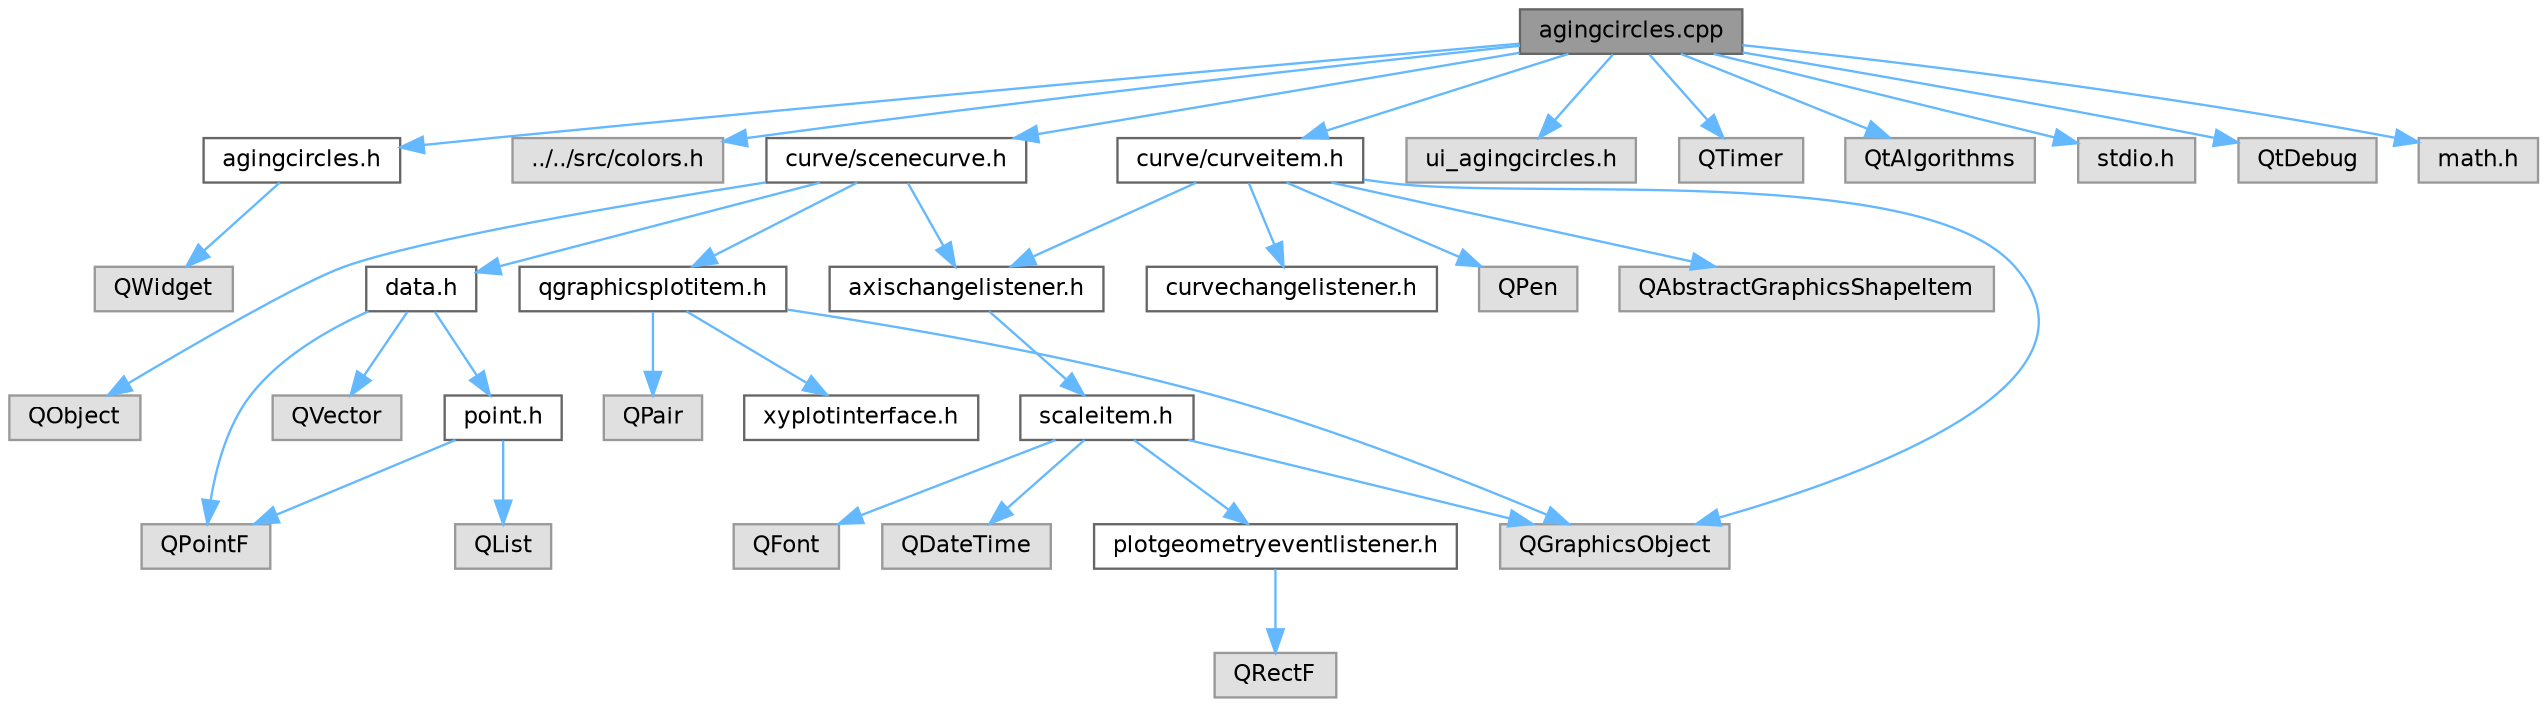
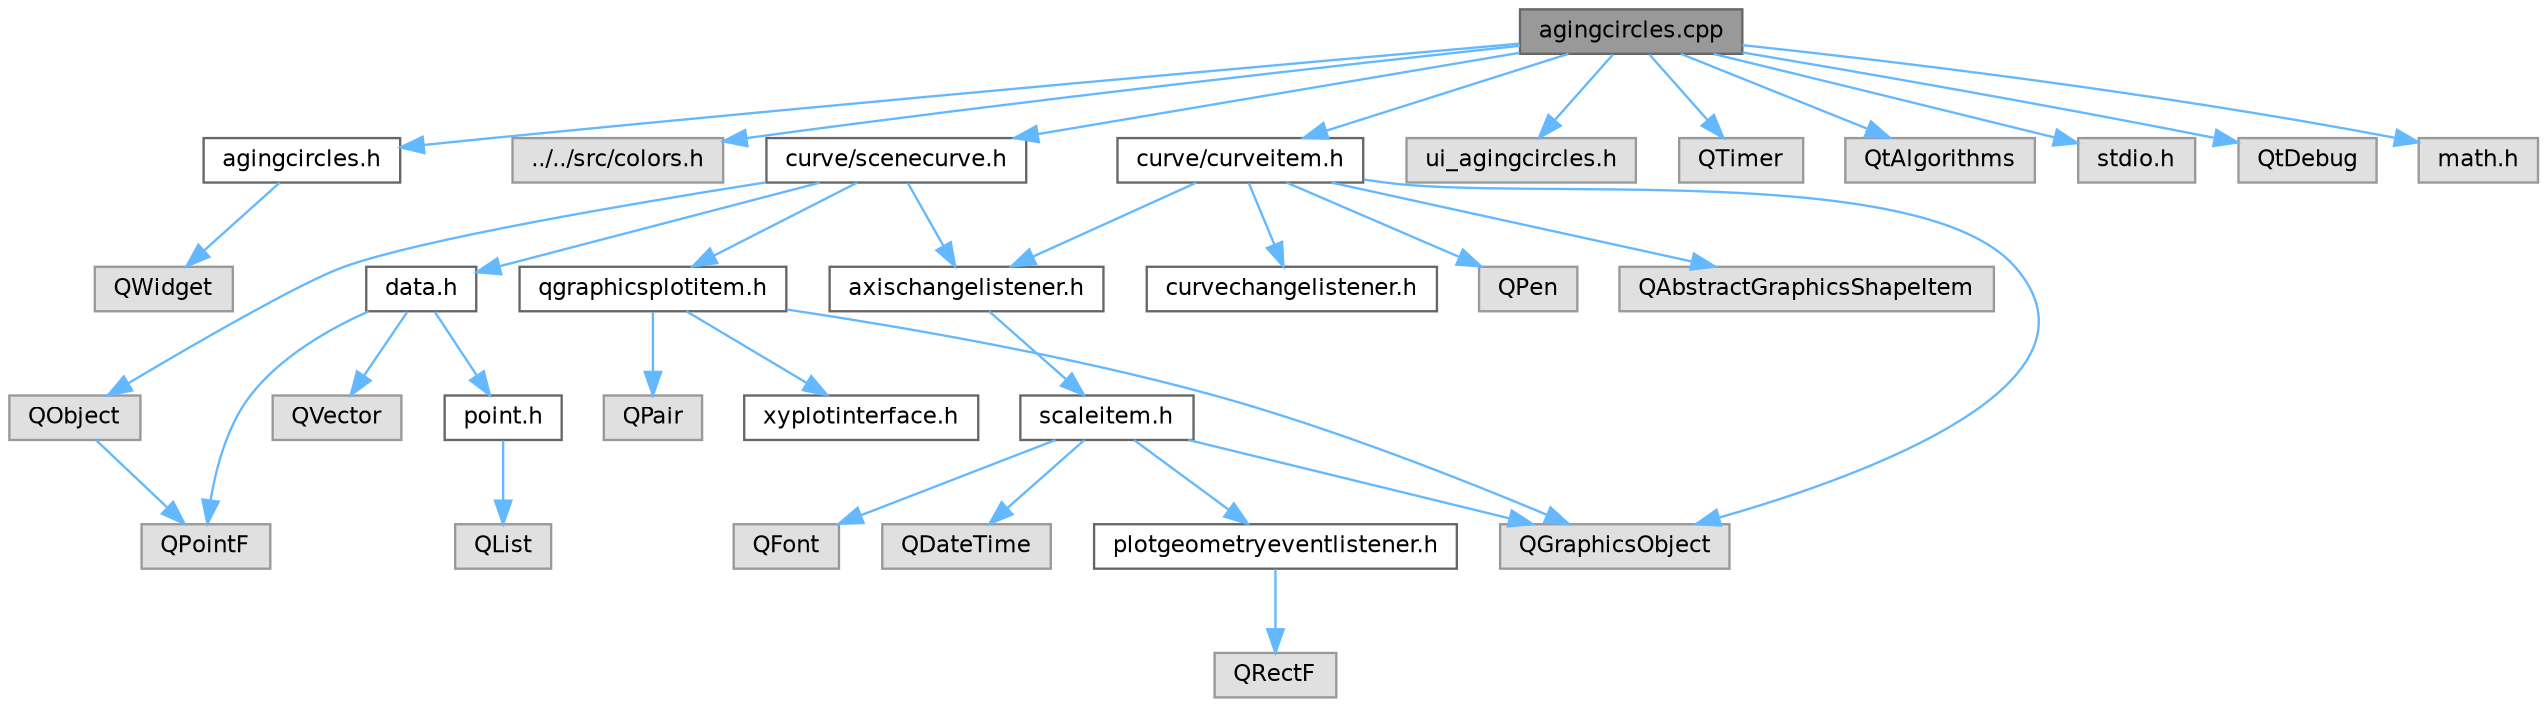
edge "point.h" -> "QPointF": now "QObject" -> "QPointF"
